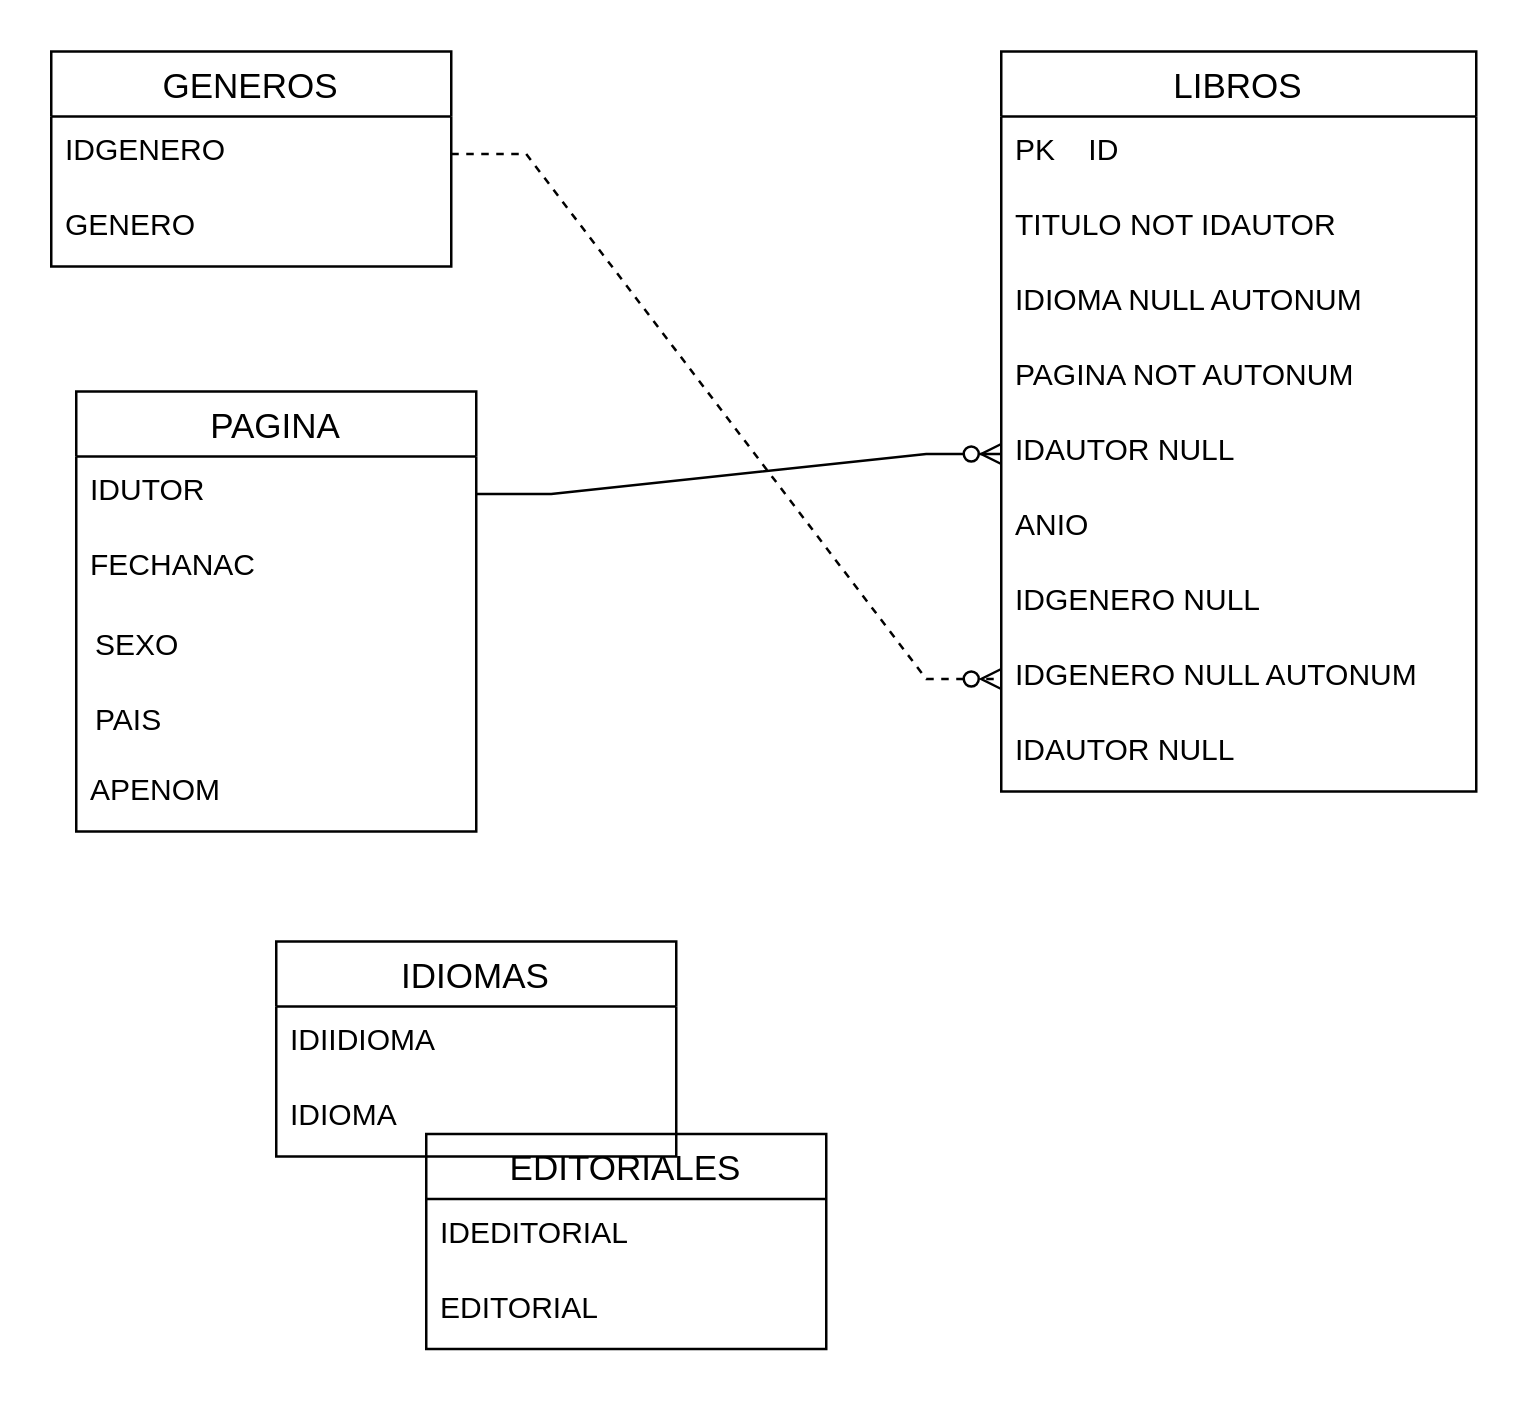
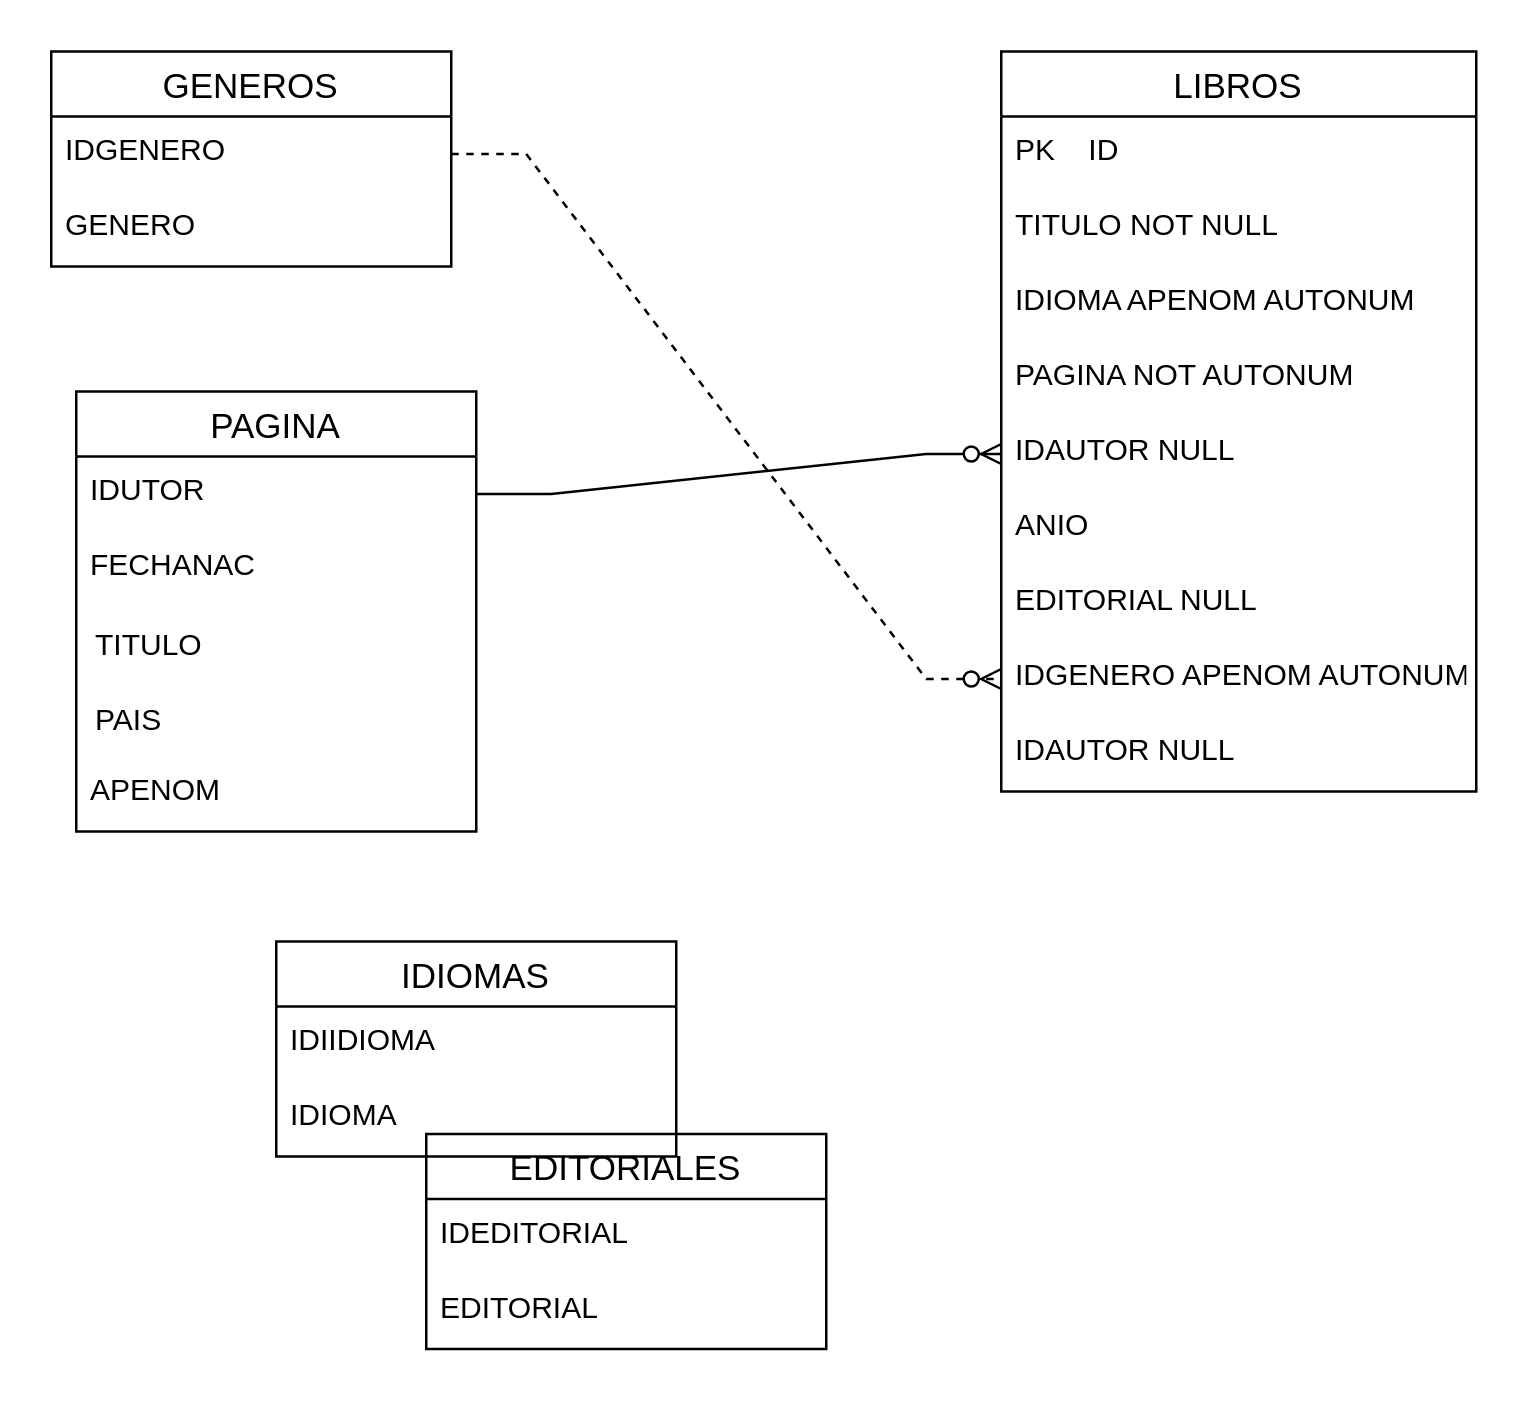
node "TITULO NOT IDAUTOR": label "TITULO NOT IDAUTOR" -> "TITULO NOT NULL"
node "IDIOMA NULL AUTONUM": label "IDIOMA NULL AUTONUM" -> "IDIOMA APENOM AUTONUM"
node "IDGENERO NULL": label "IDGENERO NULL" -> "EDITORIAL NULL"
node "SEXO": label "SEXO" -> "TITULO"
node "IDGENERO NULL AUTONUM": label "IDGENERO NULL AUTONUM" -> "IDGENERO APENOM AUTONUM"
